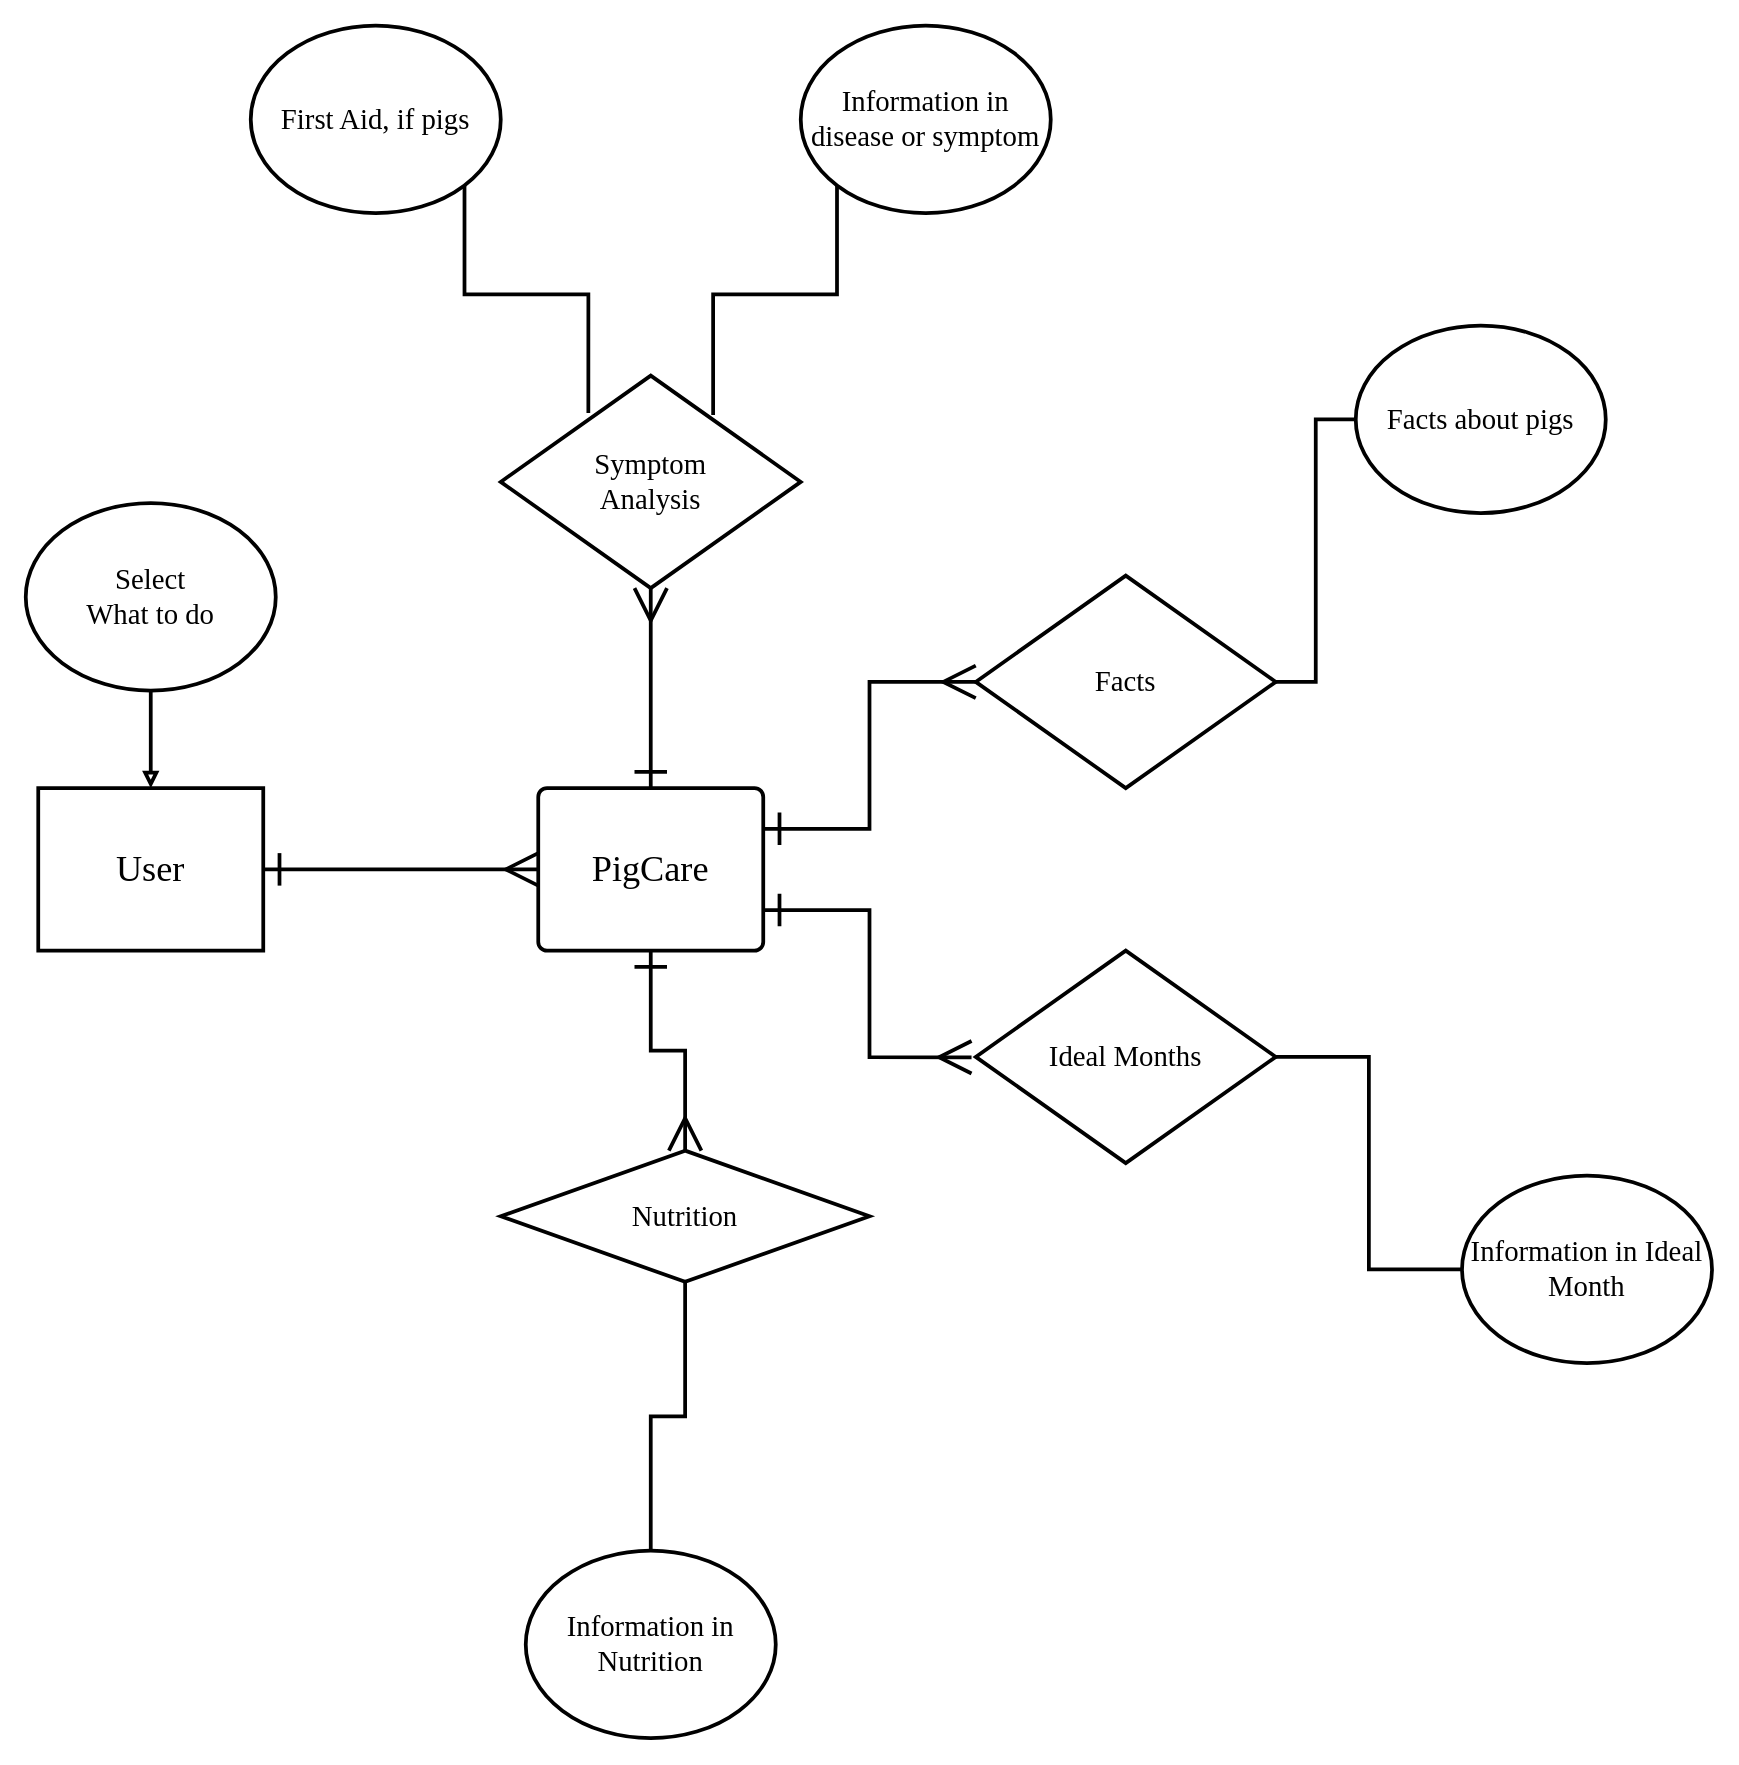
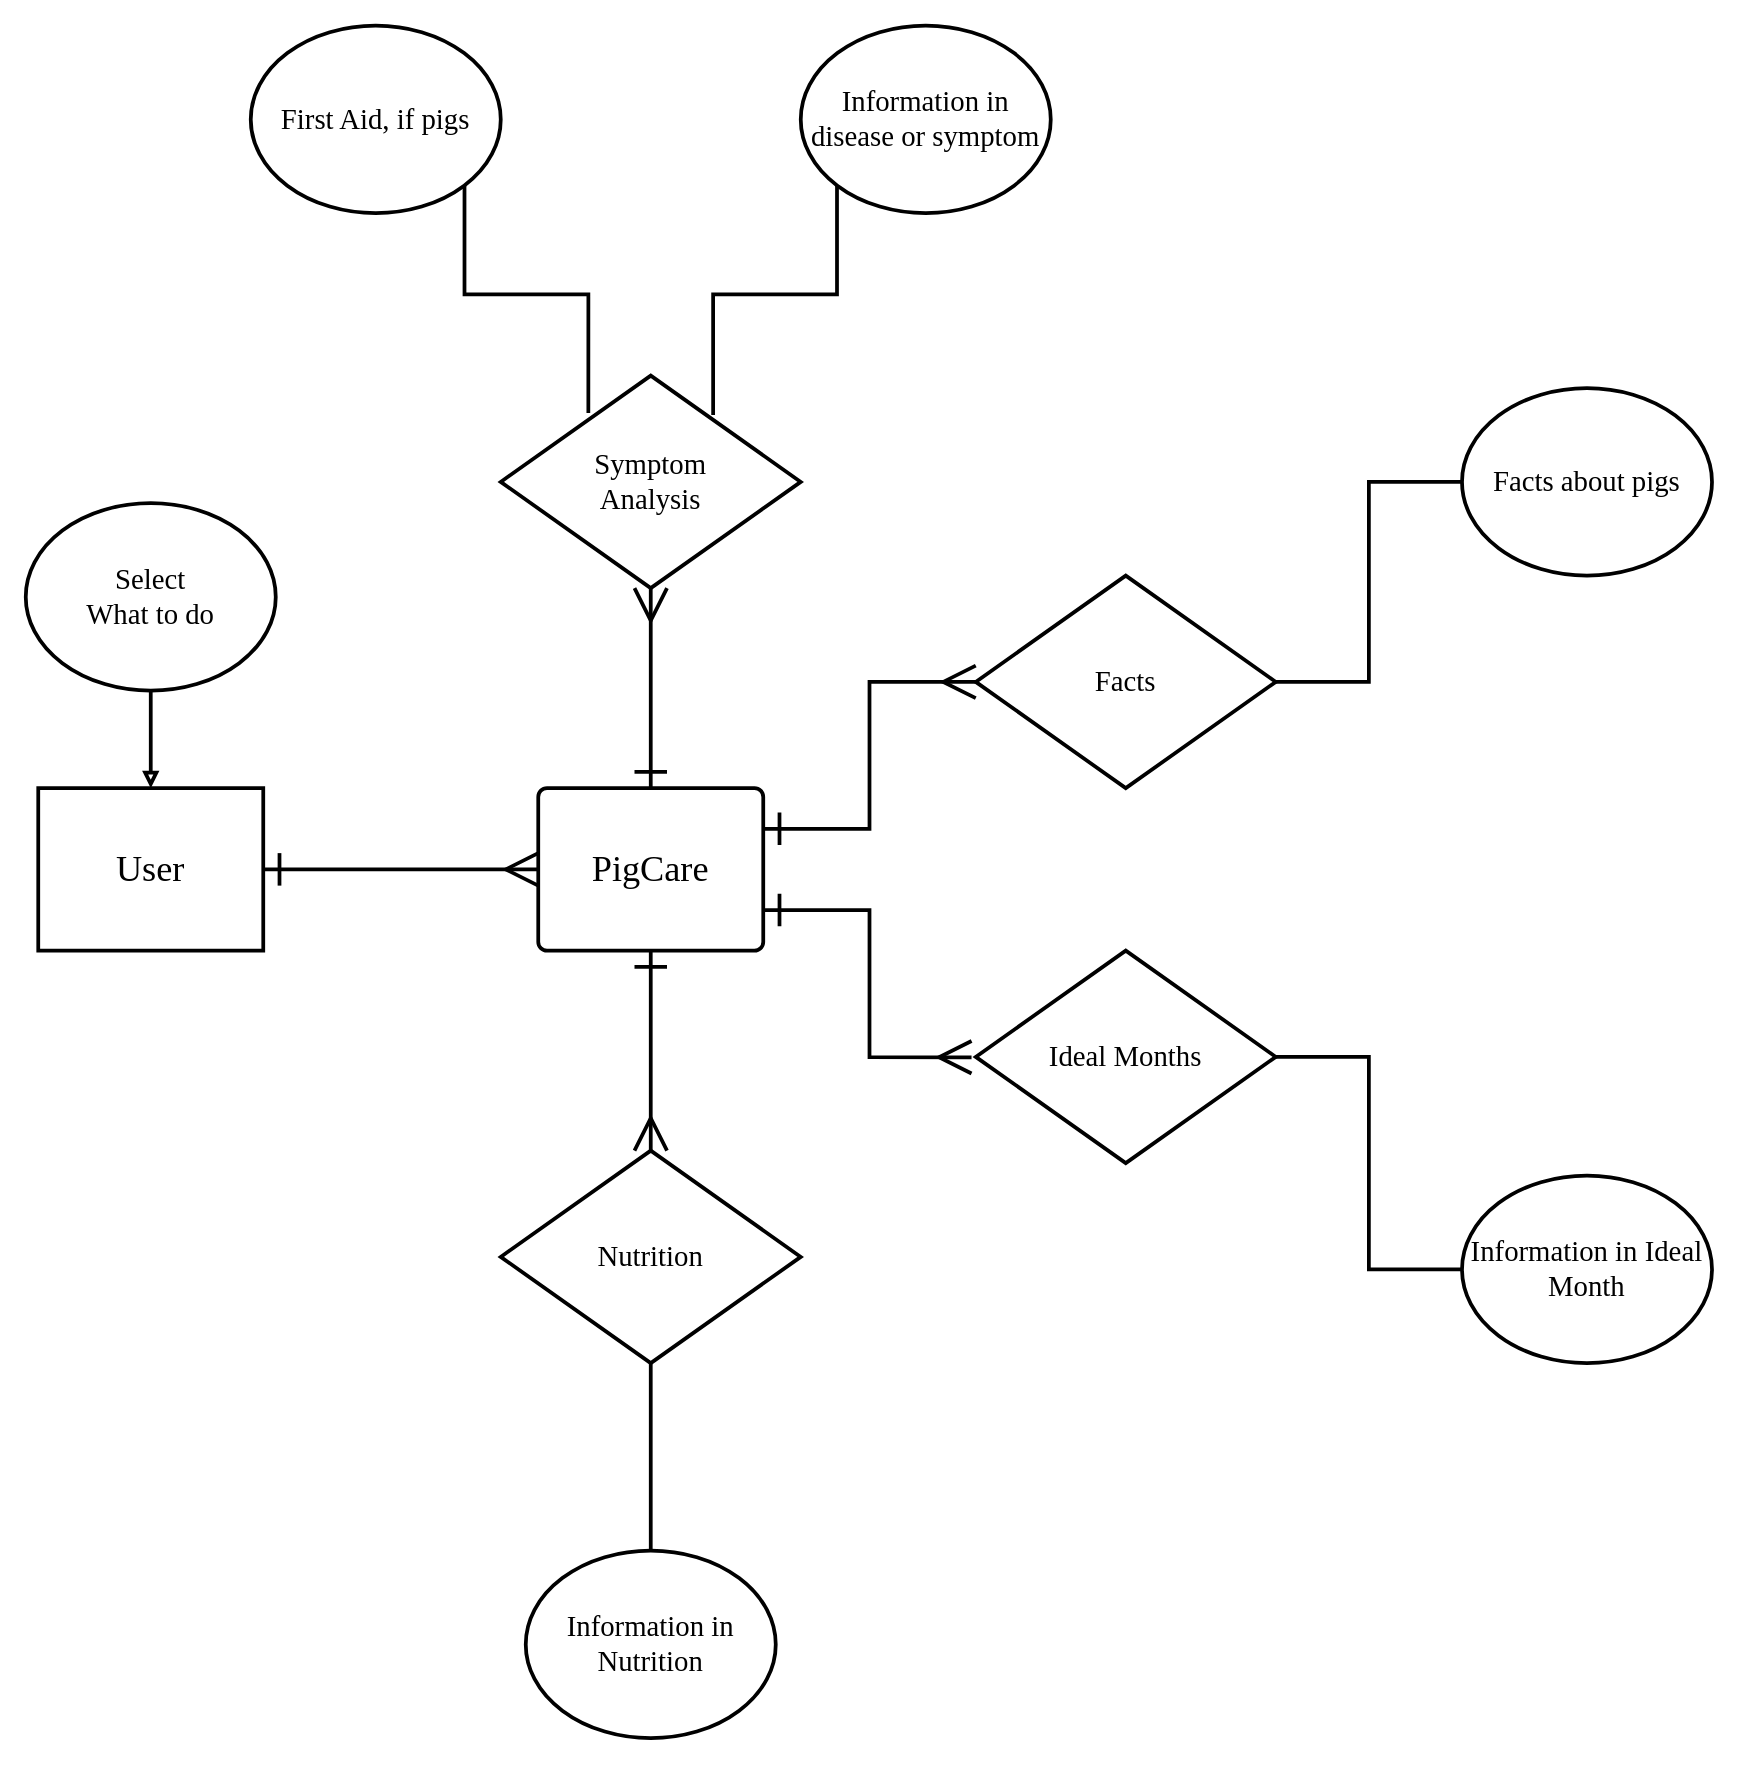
node "Facts about pigs": moved (1481, 419) -> (1587, 482)
node "Nutrition": size 369x131 -> 300x213
